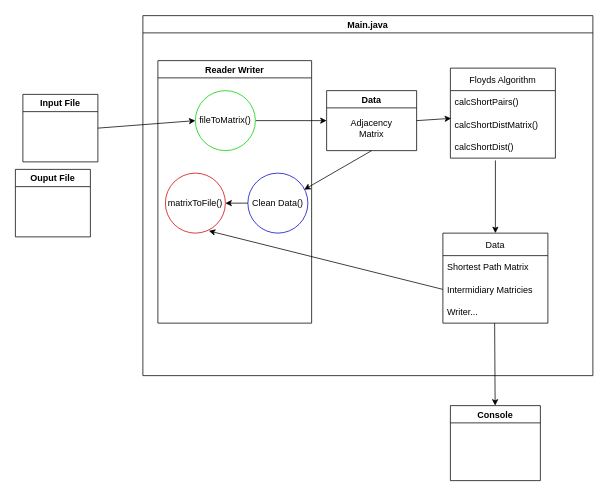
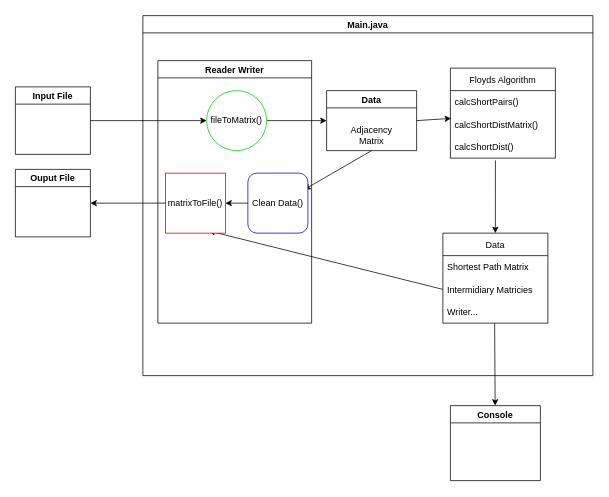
node "fileToMatrix()": moved (225, 120) -> (237, 120)
node "Input File": moved (60, 128) -> (53, 120)
node "Adjacency Matrix": moved (372, 128) -> (372, 135)
edge "matrixToFile()" -> "Ouput File": added
node "matrixToFile()": shape ellipse -> rectangle
node "Clean Data()": shape ellipse -> rounded rectangle
